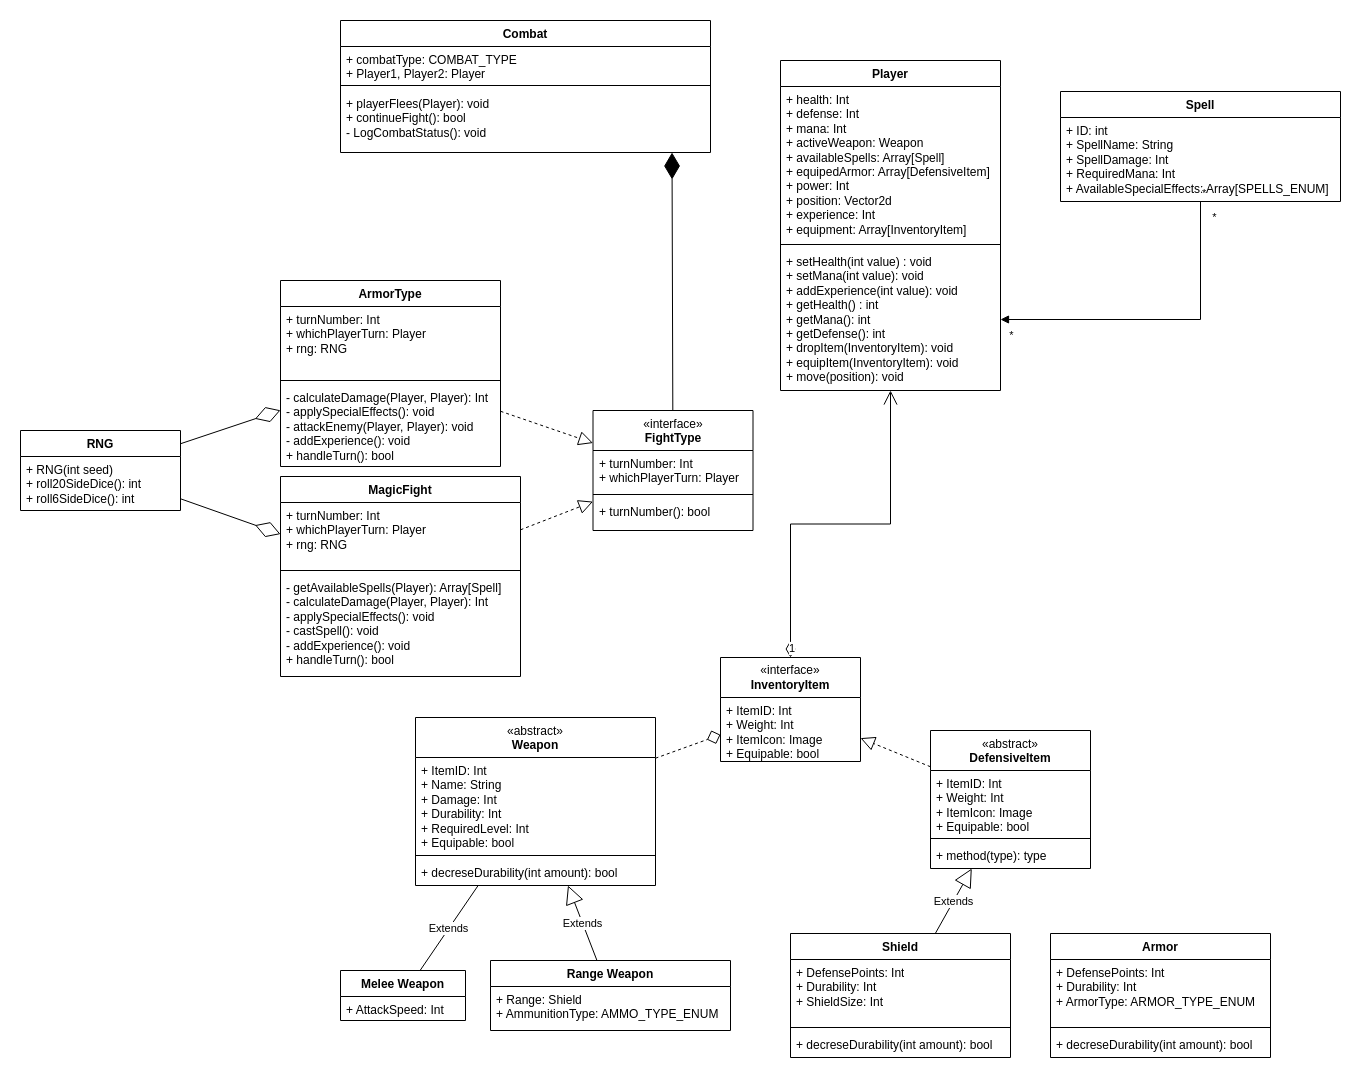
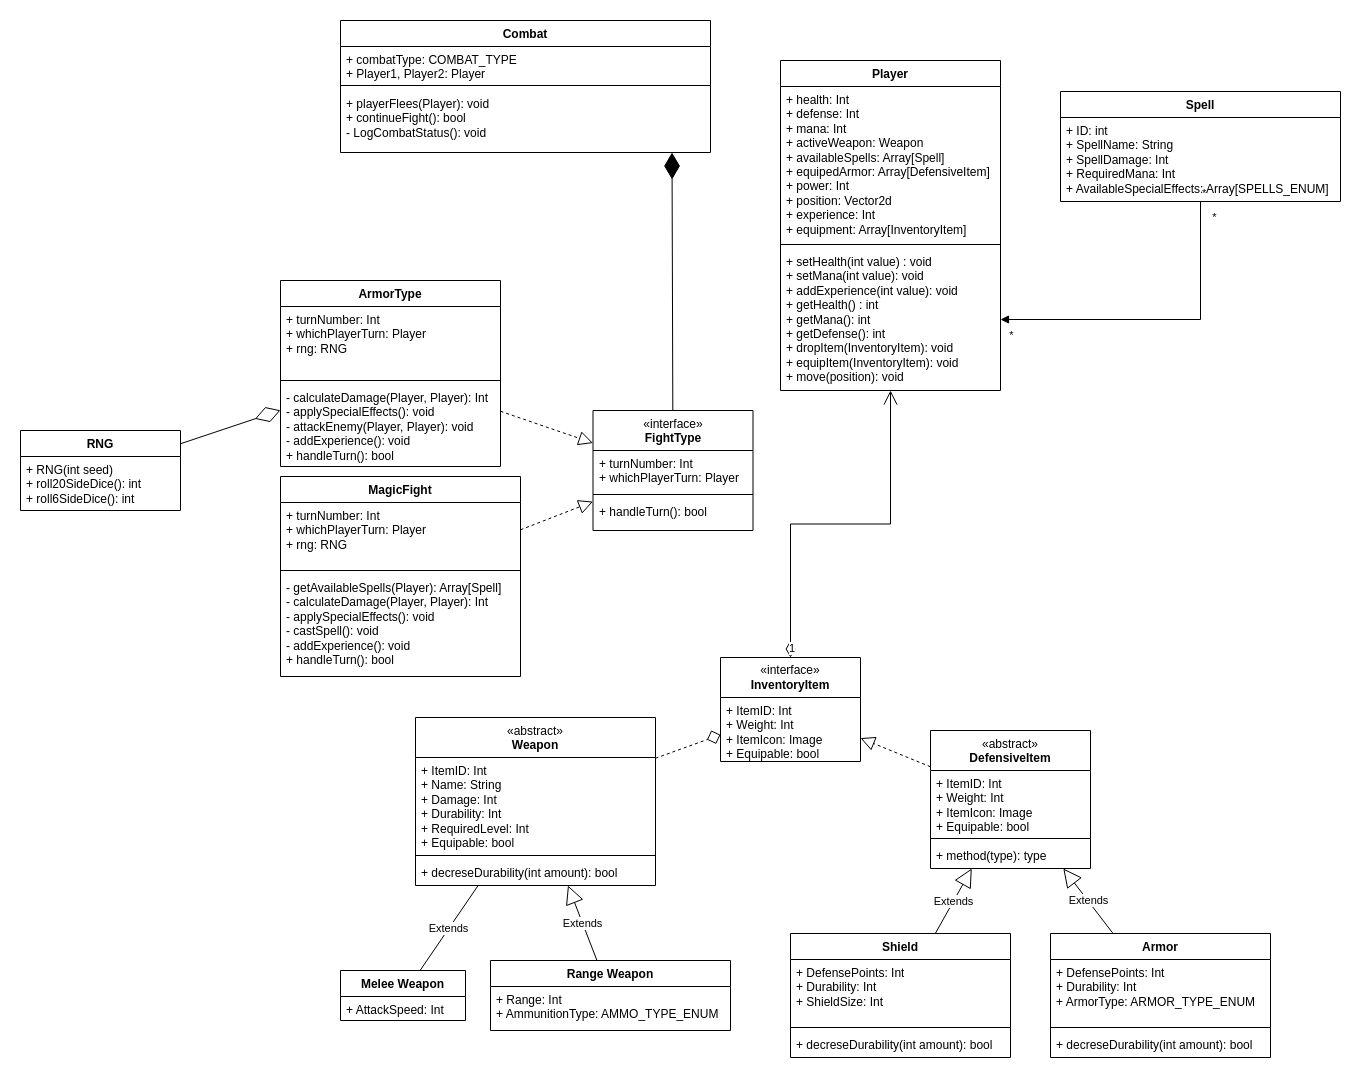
edge "RNG" -> "MagicFight": removed
node "+ turnNumber(): bool": label "+ turnNumber(): bool" -> "+ handleTurn(): bool"
edge "Armor" -> "«abstract» DefensiveItem": added, label "Extends"
node "+ Range: Shield + AmmunitionType: AMMO_TYPE_ENUM": label "+ Range: Shield + AmmunitionType: AMMO_TYPE_ENUM" -> "+ Range: Int + AmmunitionType: AMMO_TYPE_ENUM"
